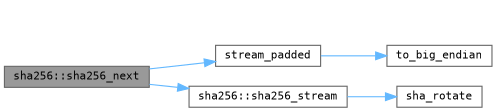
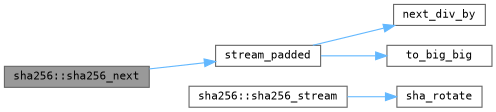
node "next_div_by": added
node "to_big_endian": label "to_big_endian" -> "to_big_big"
edge "sha256::sha256_next" -> "sha256::sha256_stream": removed
